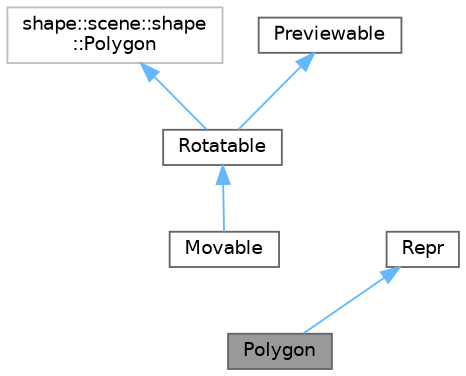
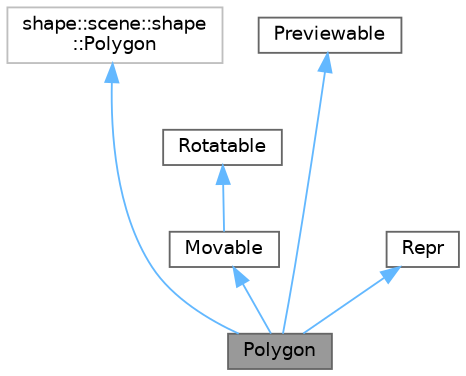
edge "Rotatable" -> "Previewable": now "Polygon" -> "Previewable"
edge "Rotatable" -> "shape::scene::shape ::Polygon": now "Polygon" -> "shape::scene::shape ::Polygon"
edge "Polygon" -> "Movable": added
